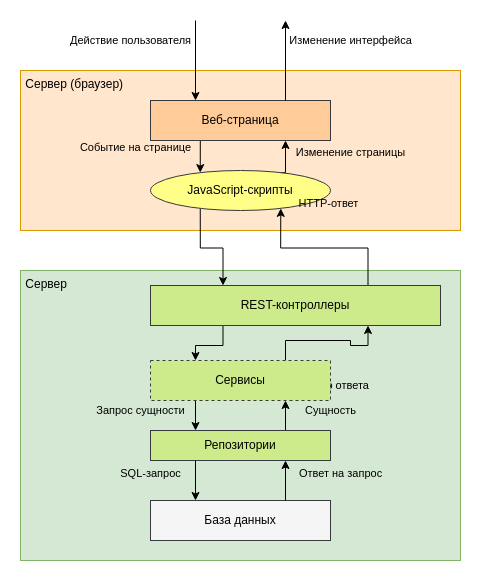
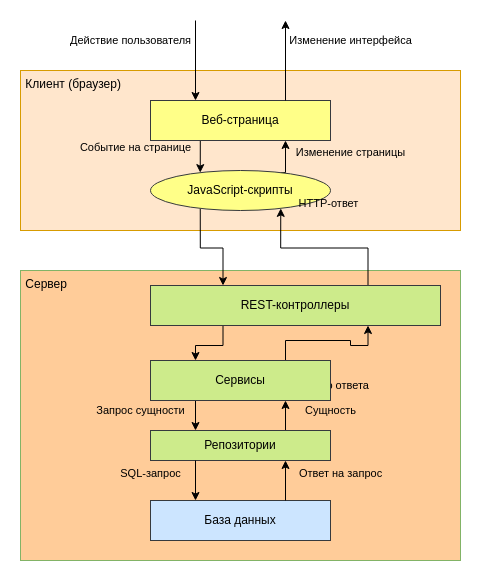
node "Сервер (браузер)": label "Сервер (браузер)" -> "Клиент (браузер)"
node "Веб-страница": fillcolor #ffcc99 -> #ffff88
node "Сервисы": style dashed -> solid
node "Сервер": fillcolor #d5e8d4 -> #ffcc99
node "База данных": fillcolor #f5f5f5 -> #cce5ff
